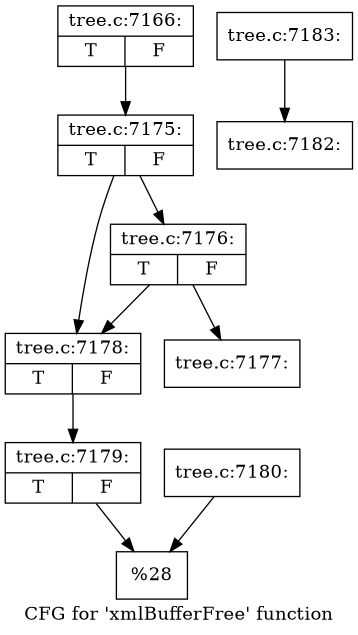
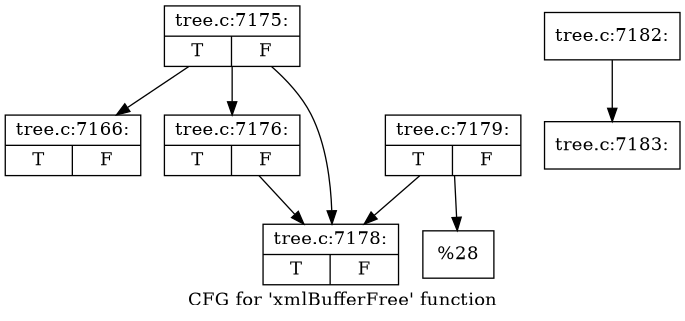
edge "tree.c:7166:" -> "tree.c:7175:": reversed
edge "tree.c:7183:" -> "tree.c:7182:": reversed
node "tree.c:7177:": removed
edge "tree.c:7178:" -> "tree.c:7179:": reversed
node "tree.c:7180:": removed
